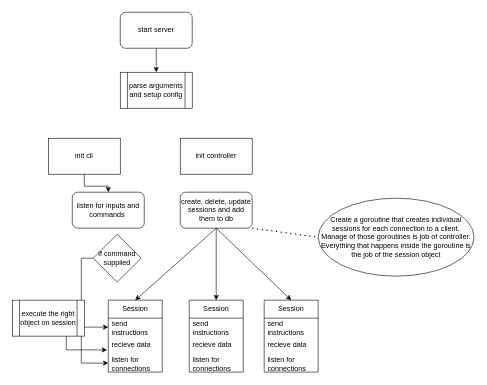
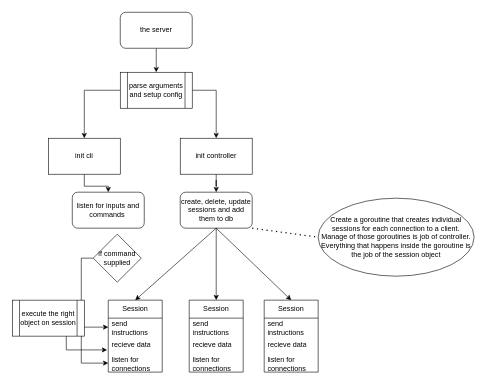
node "start server": label "start server" -> "the server"
edge "parse arguments and setup config" -> "init cli": added
edge "parse arguments and setup config" -> "init controller": added
edge "init controller" -> "create, delete, update sessions and add them to db": added
